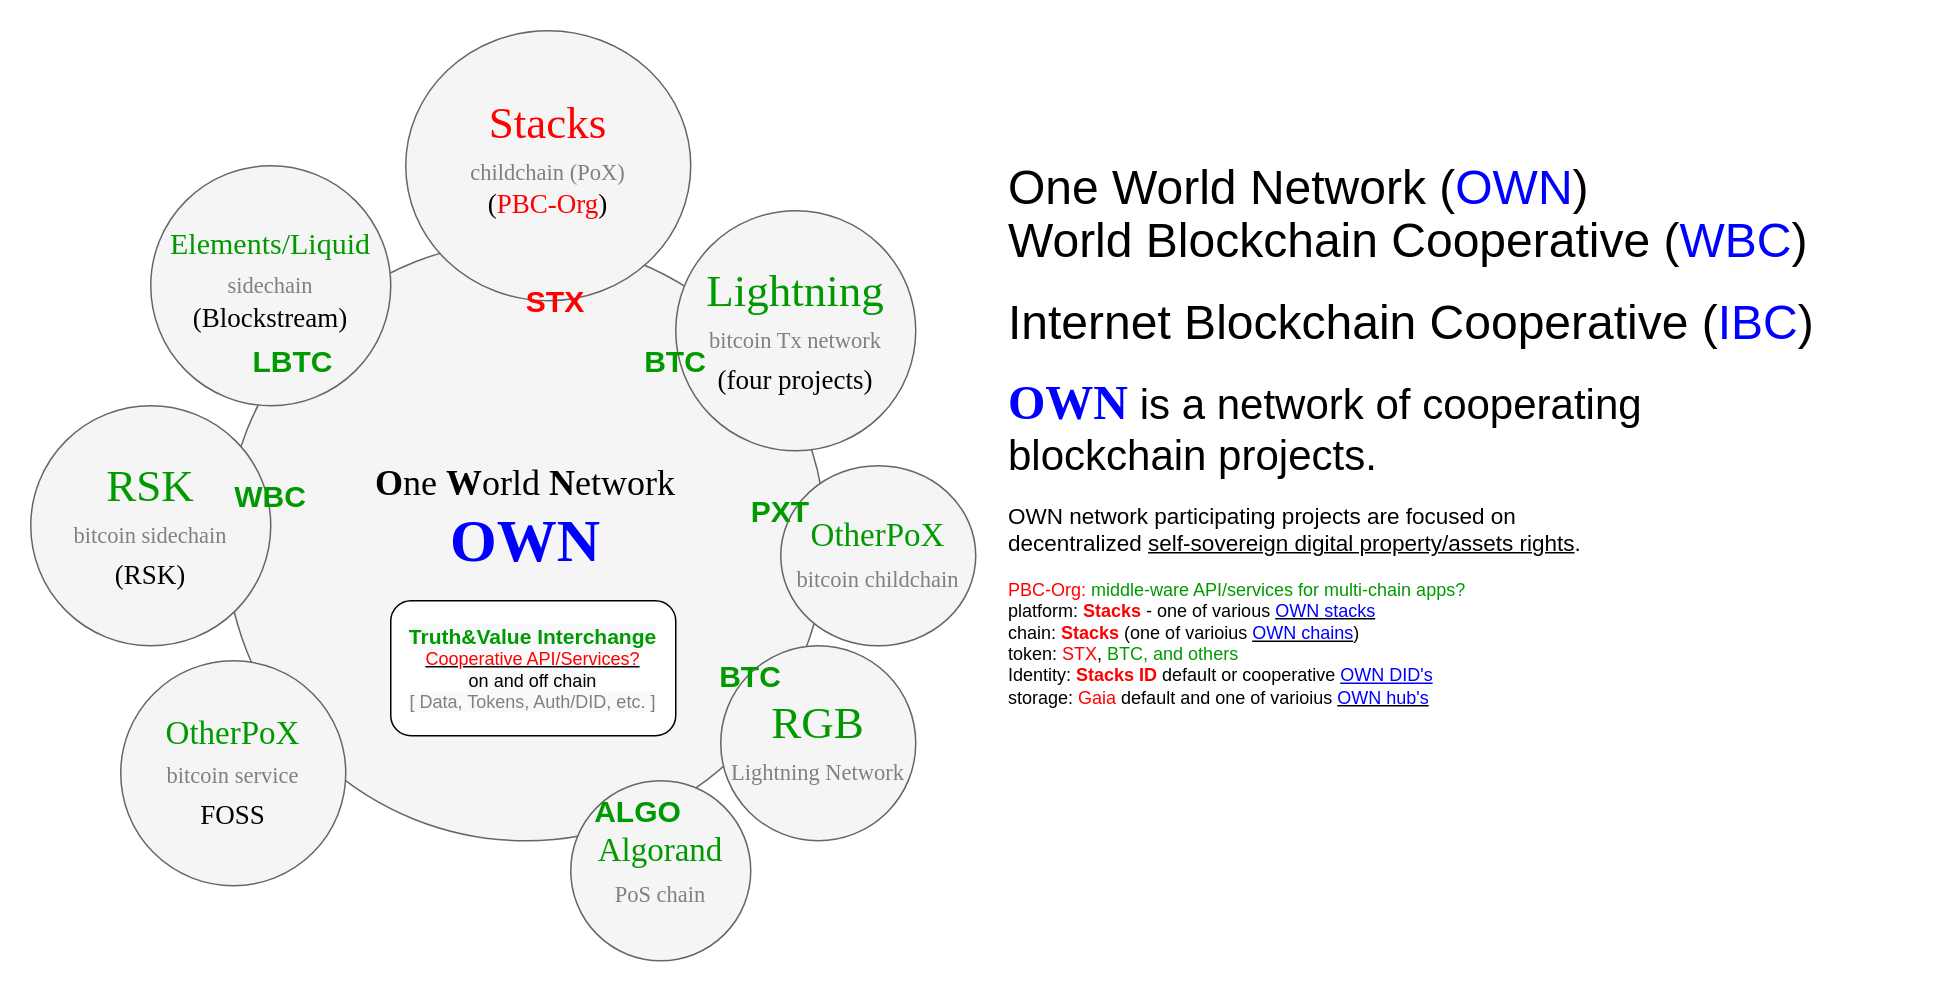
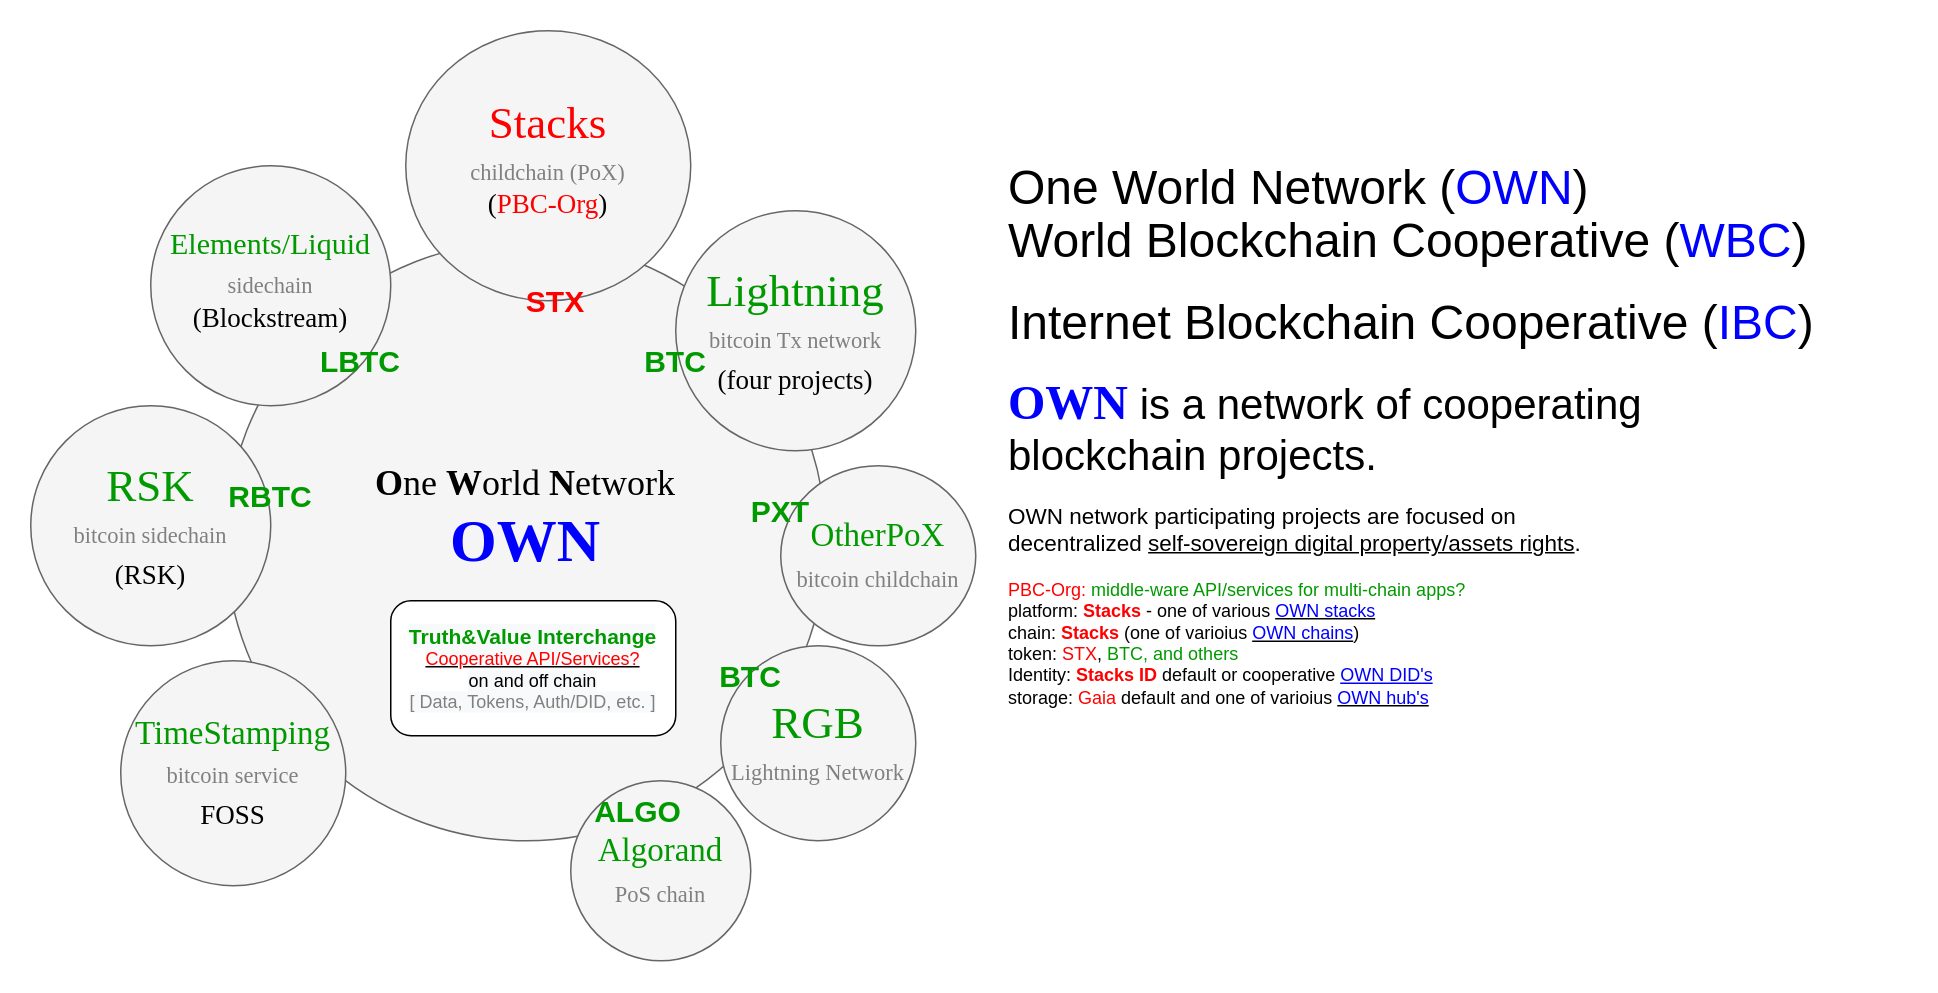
node "LBTC": moved (293, 361) -> (361, 361)
node "WBC": label "WBC" -> "RBTC"
node "OtherPoX bitcoin service FOSS": label "OtherPoX bitcoin service FOSS" -> "TimeStamping bitcoin service FOSS"
